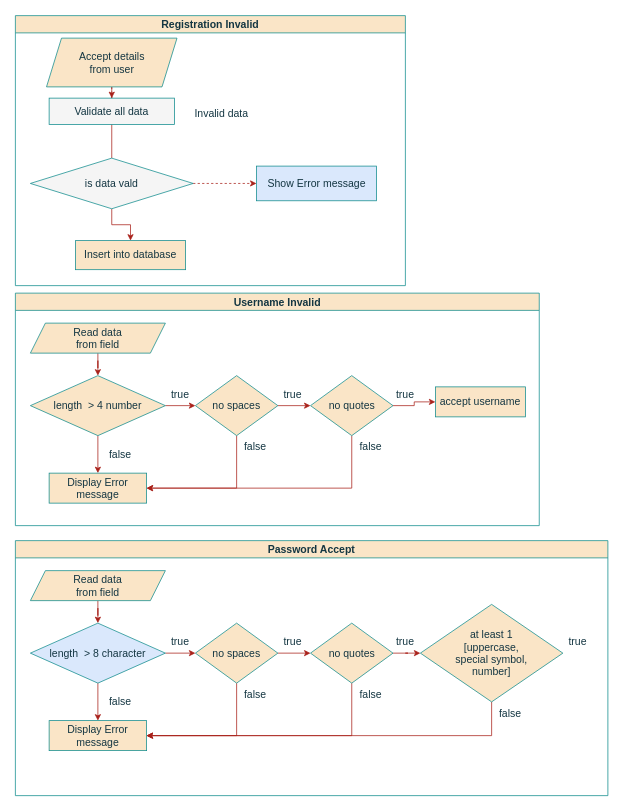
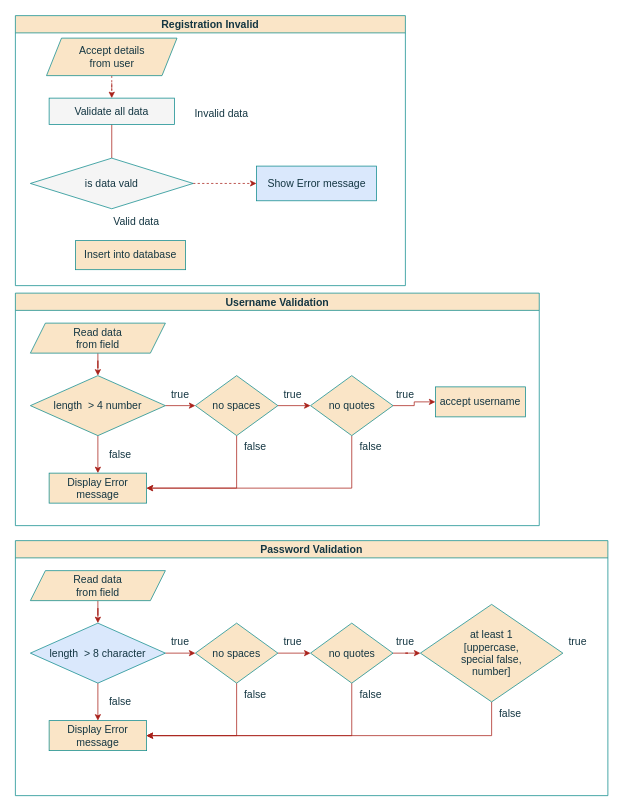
node "Accept detailsfrom user": size 131x49 -> 131x38
node "Valid data": added
edge "is data vald" -> "Insert into database": removed
node "Username Invalid": label "Username Invalid" -> "Username Validation"
node "Password Accept": label "Password Accept" -> "Password Validation"
node "at least 1 [uppercase, special symbol, number]": label "at least 1 [uppercase, special symbol, number]" -> "at least 1 [uppercase, special false, number]"
